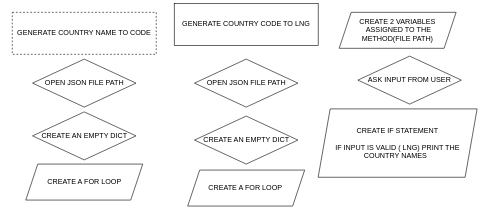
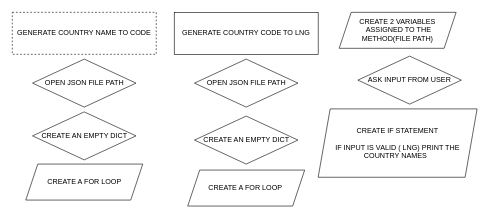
node "GENERATE COUNTRY CODE TO LNG": moved (246, 24) -> (246, 33)
